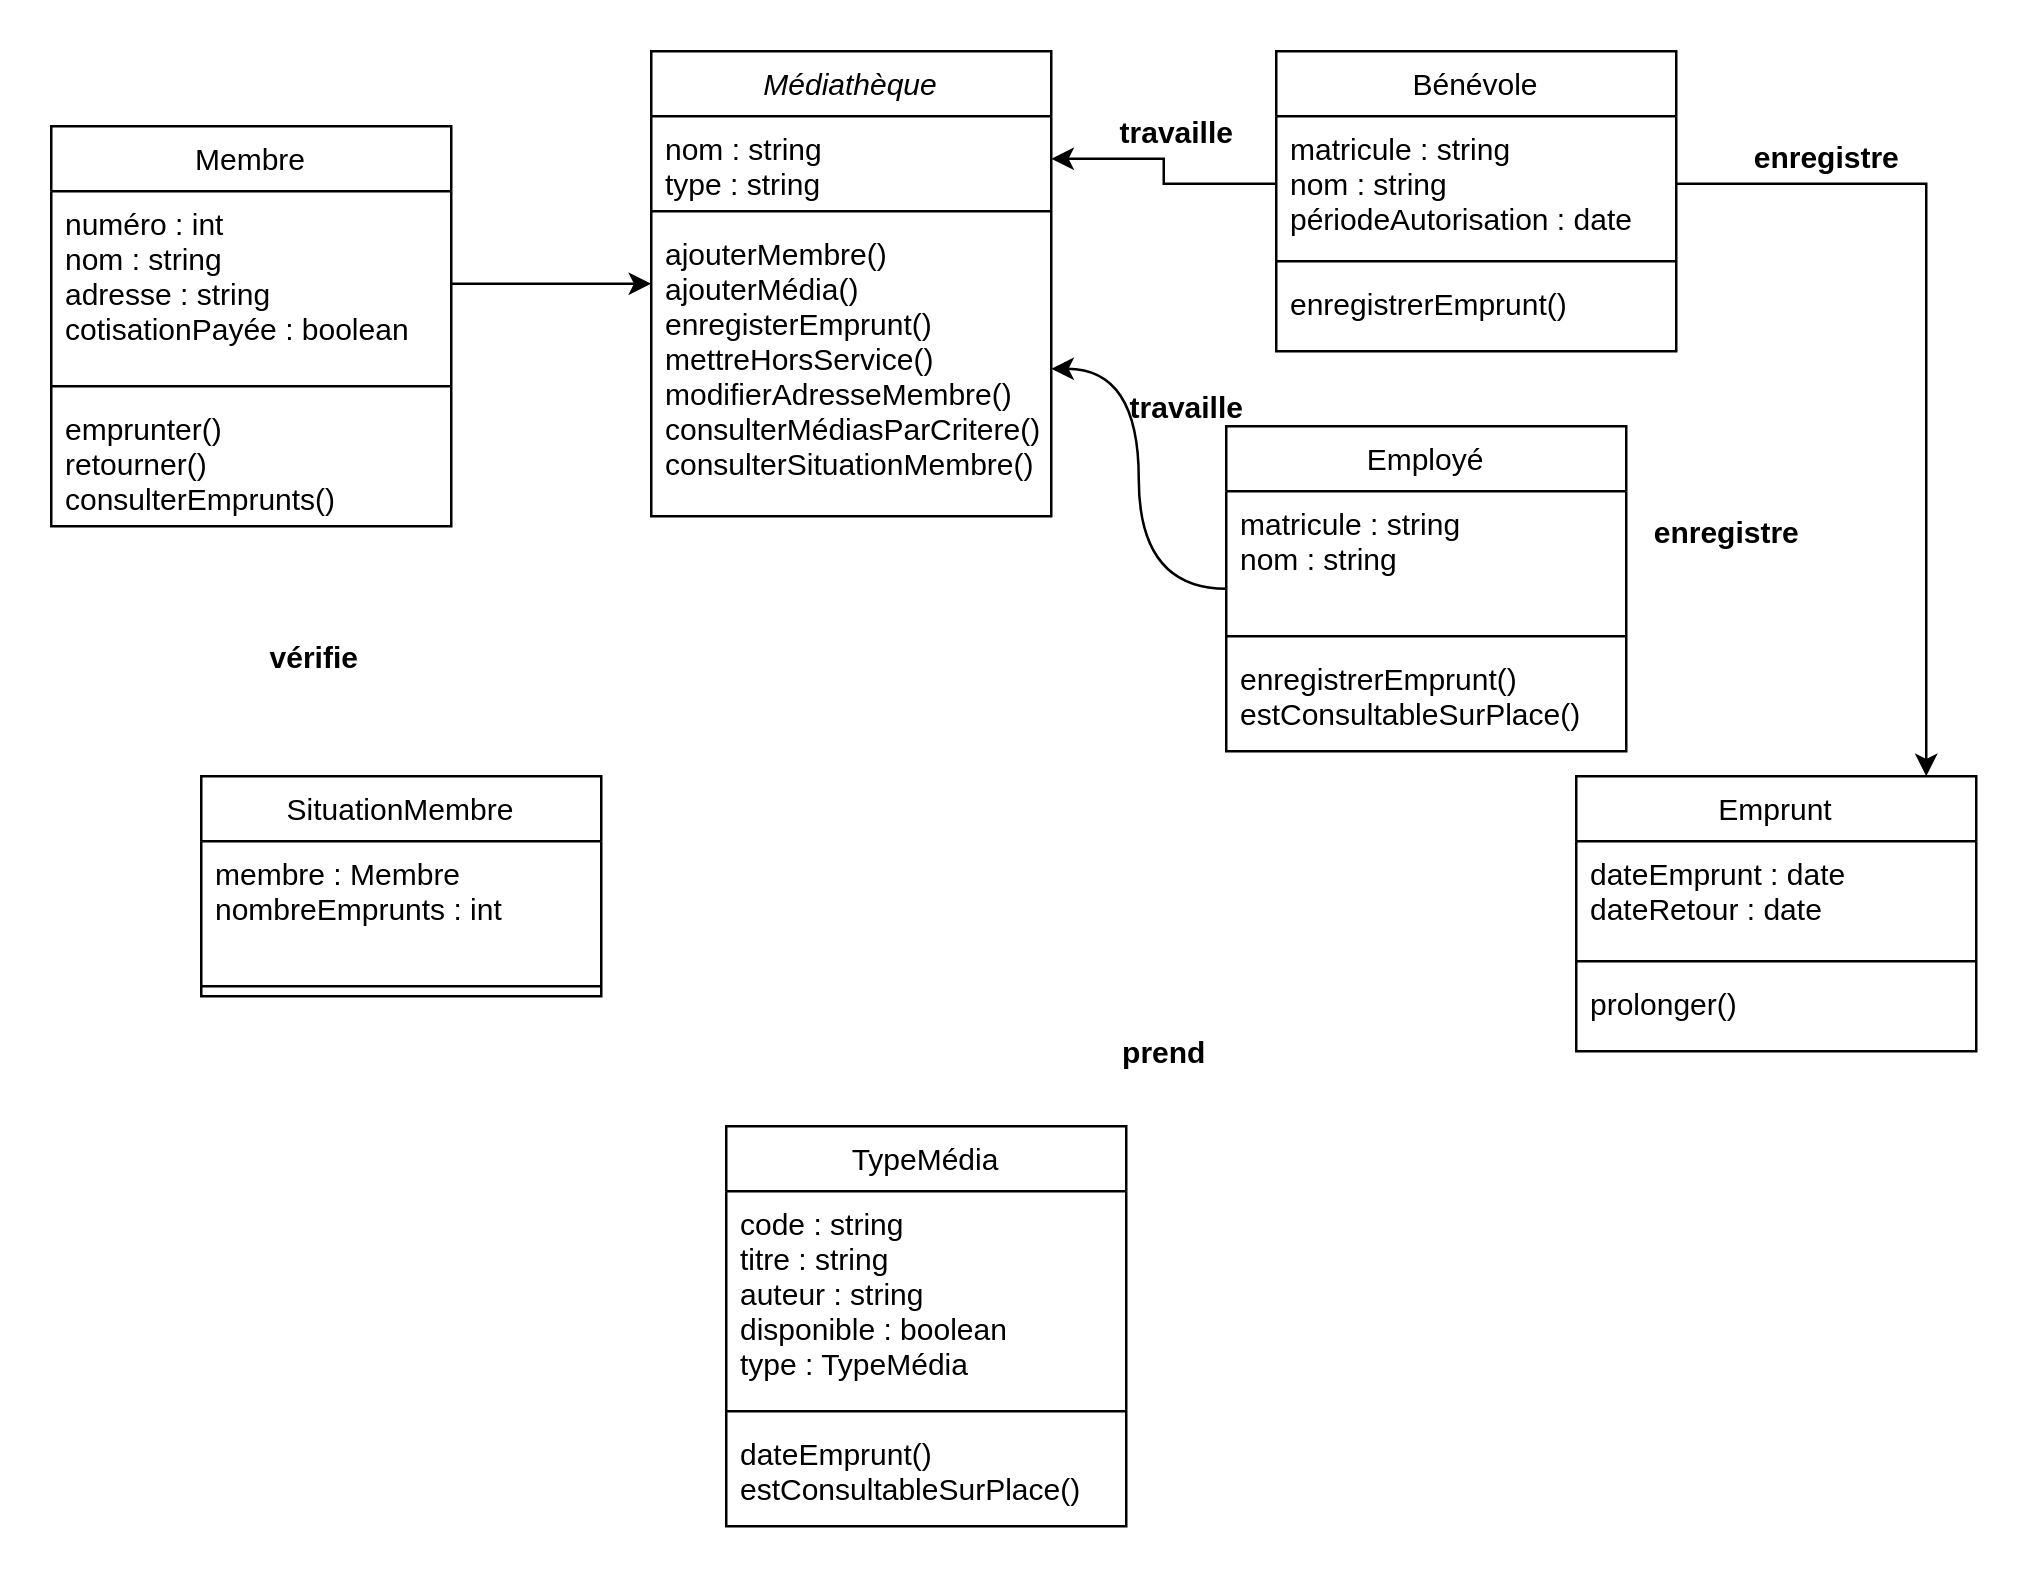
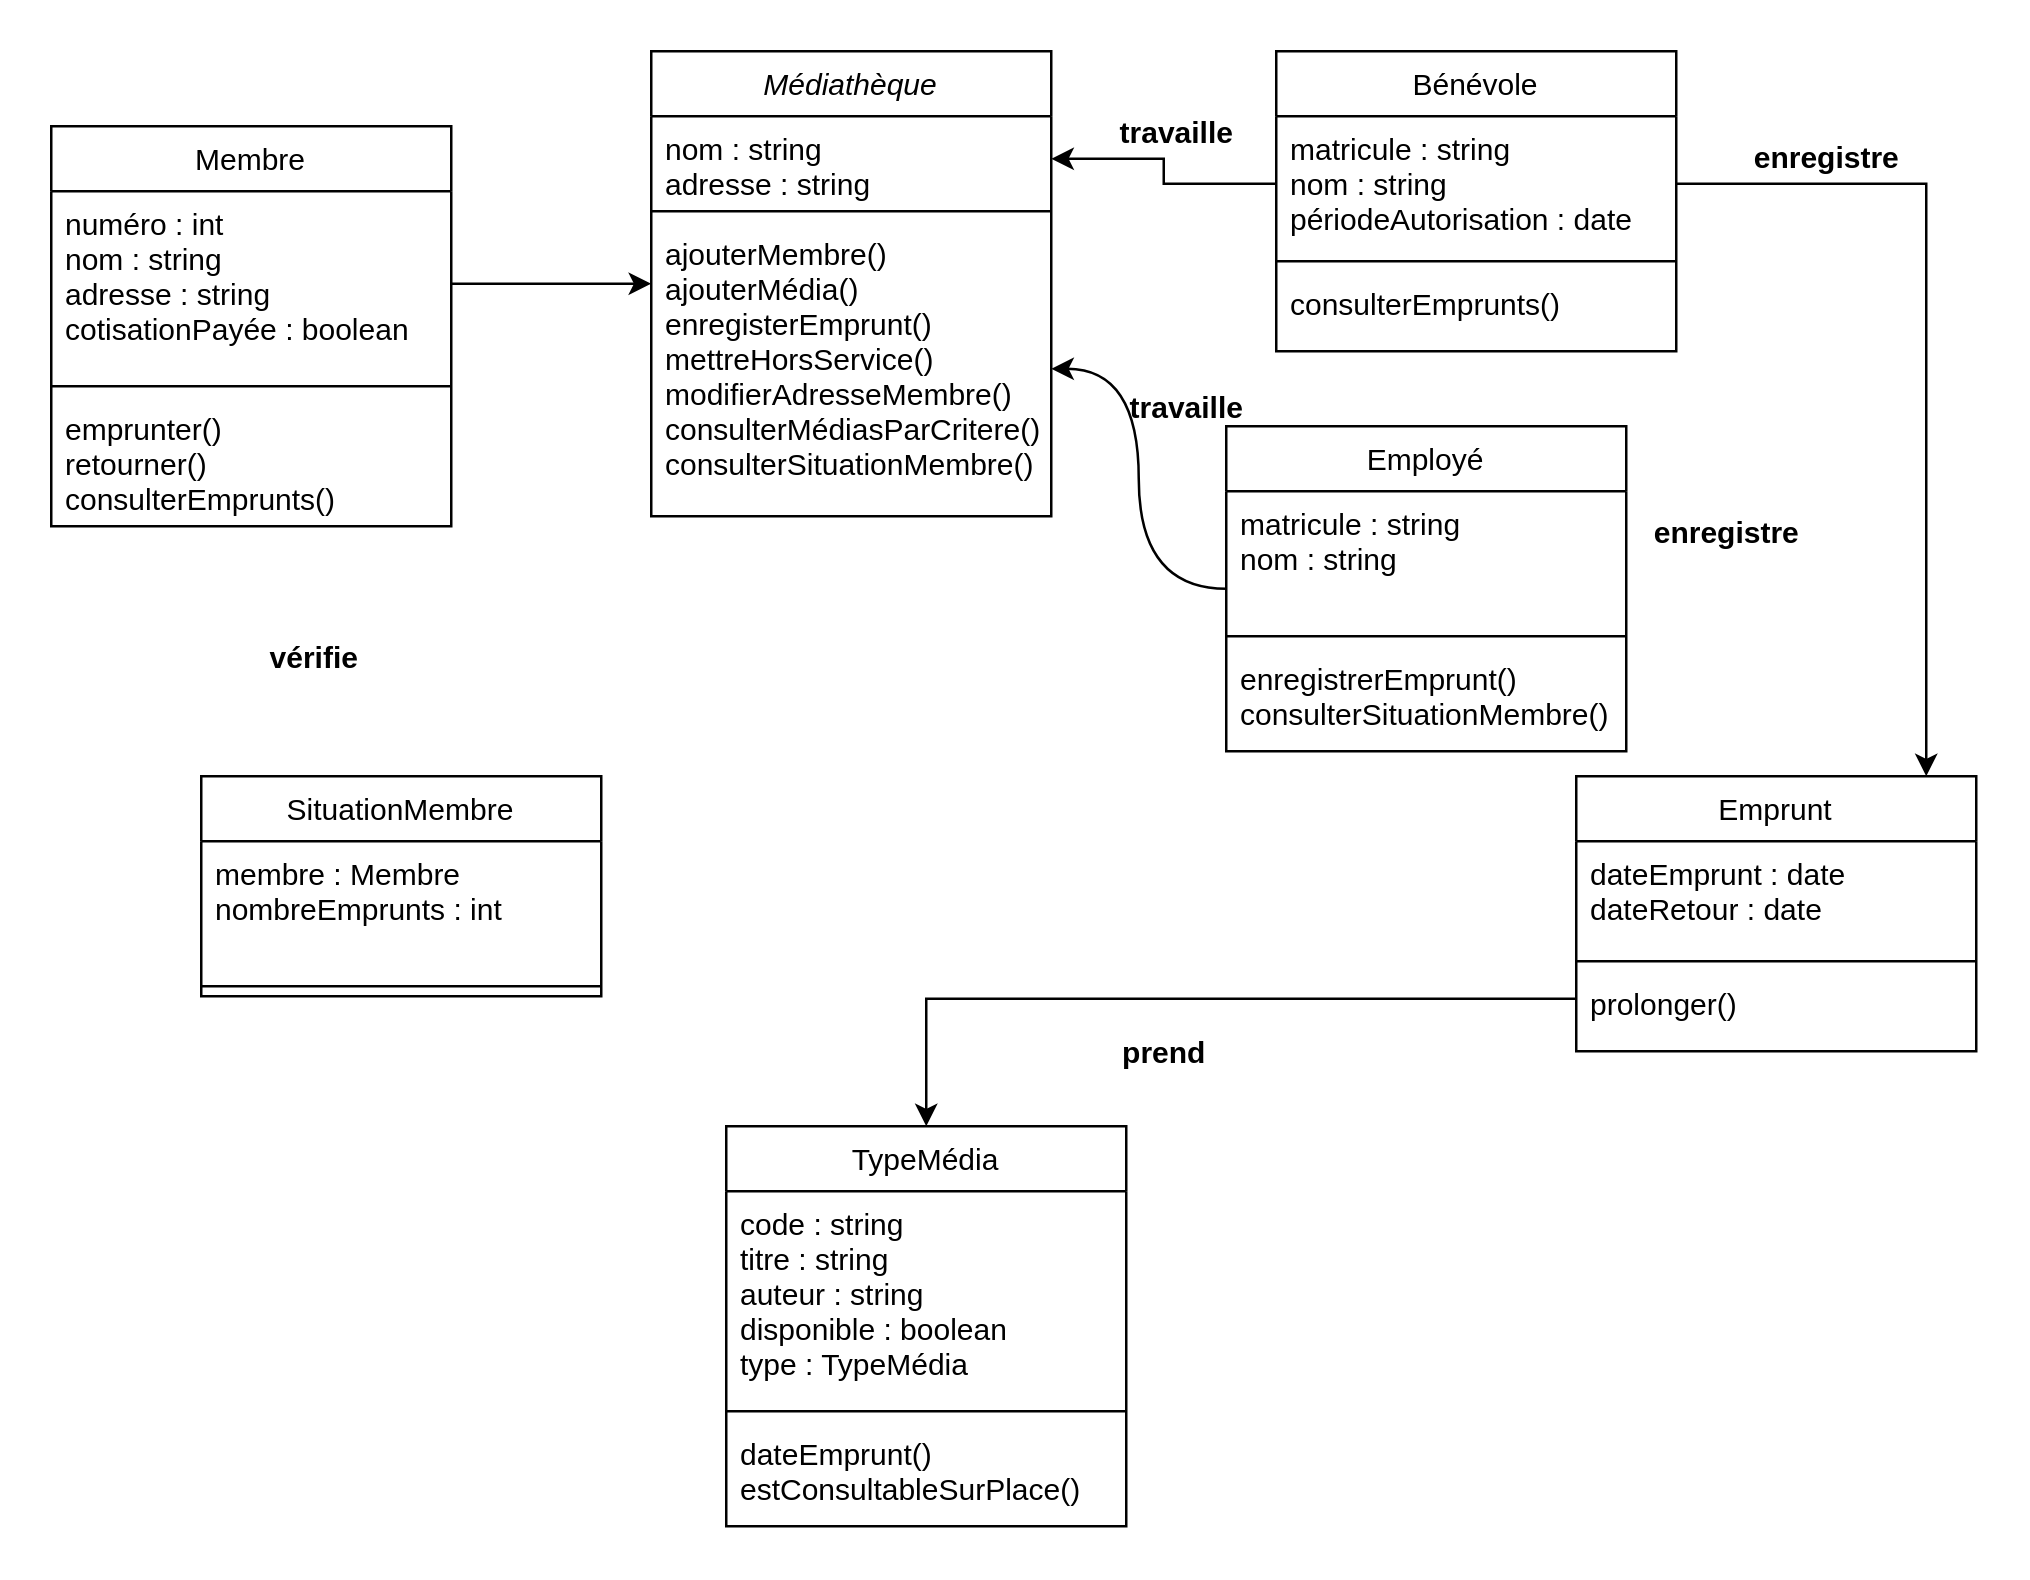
node "nom : string type : string": label "nom : string type : string" -> "nom : string adresse : string"
node "enregistrerEmprunt()": label "enregistrerEmprunt()" -> "consulterEmprunts()"
node "enregistrerEmprunt() estConsultableSurPlace()": label "enregistrerEmprunt() estConsultableSurPlace()" -> "enregistrerEmprunt() consulterSituationMembre()"
edge "prolonger()" -> "TypeMédia": added
